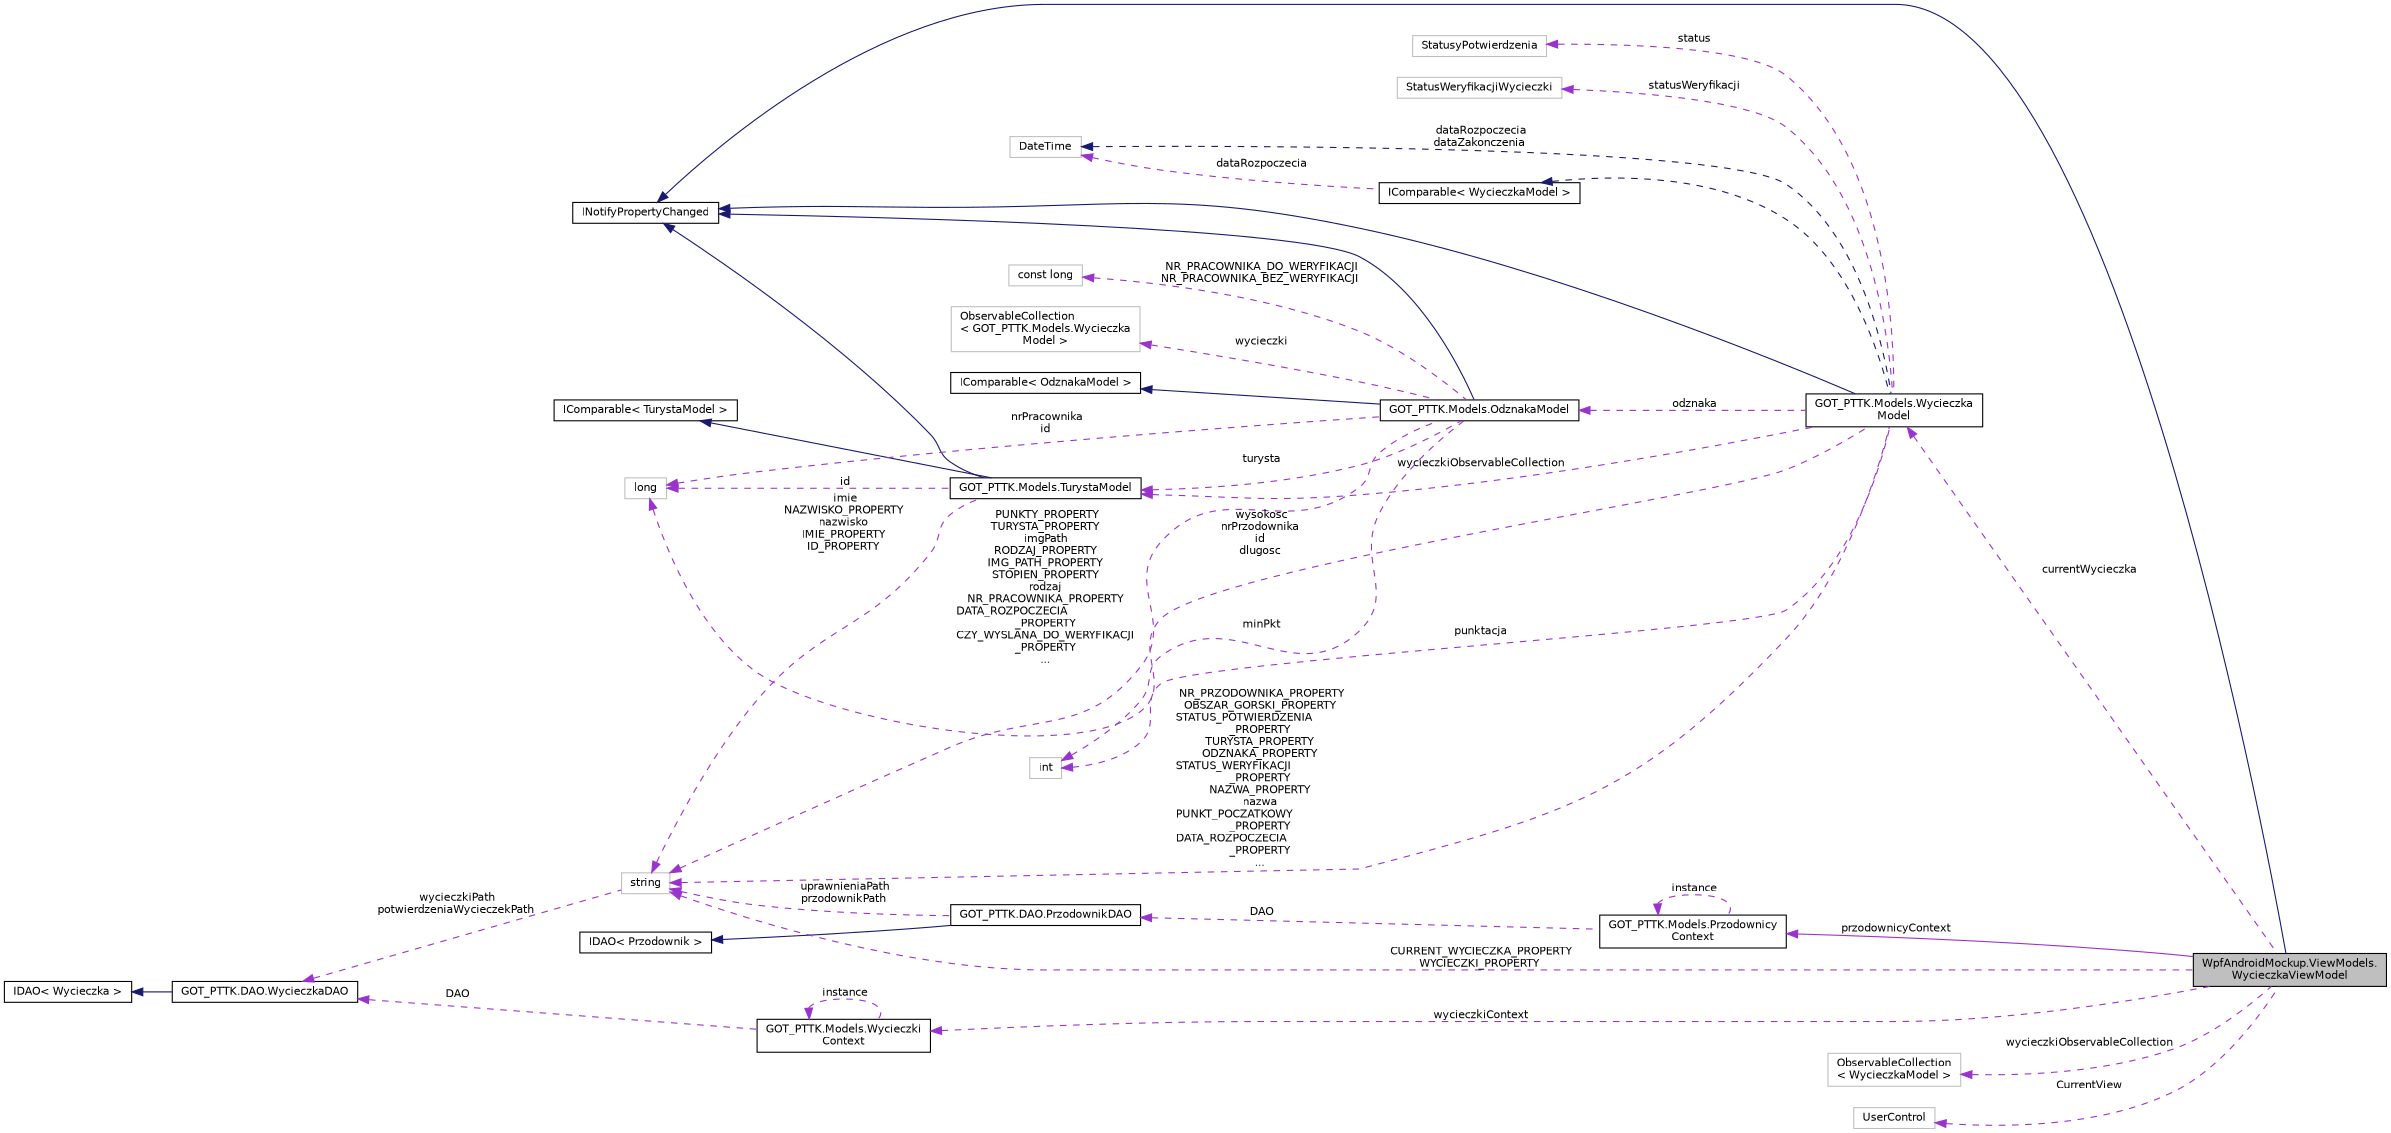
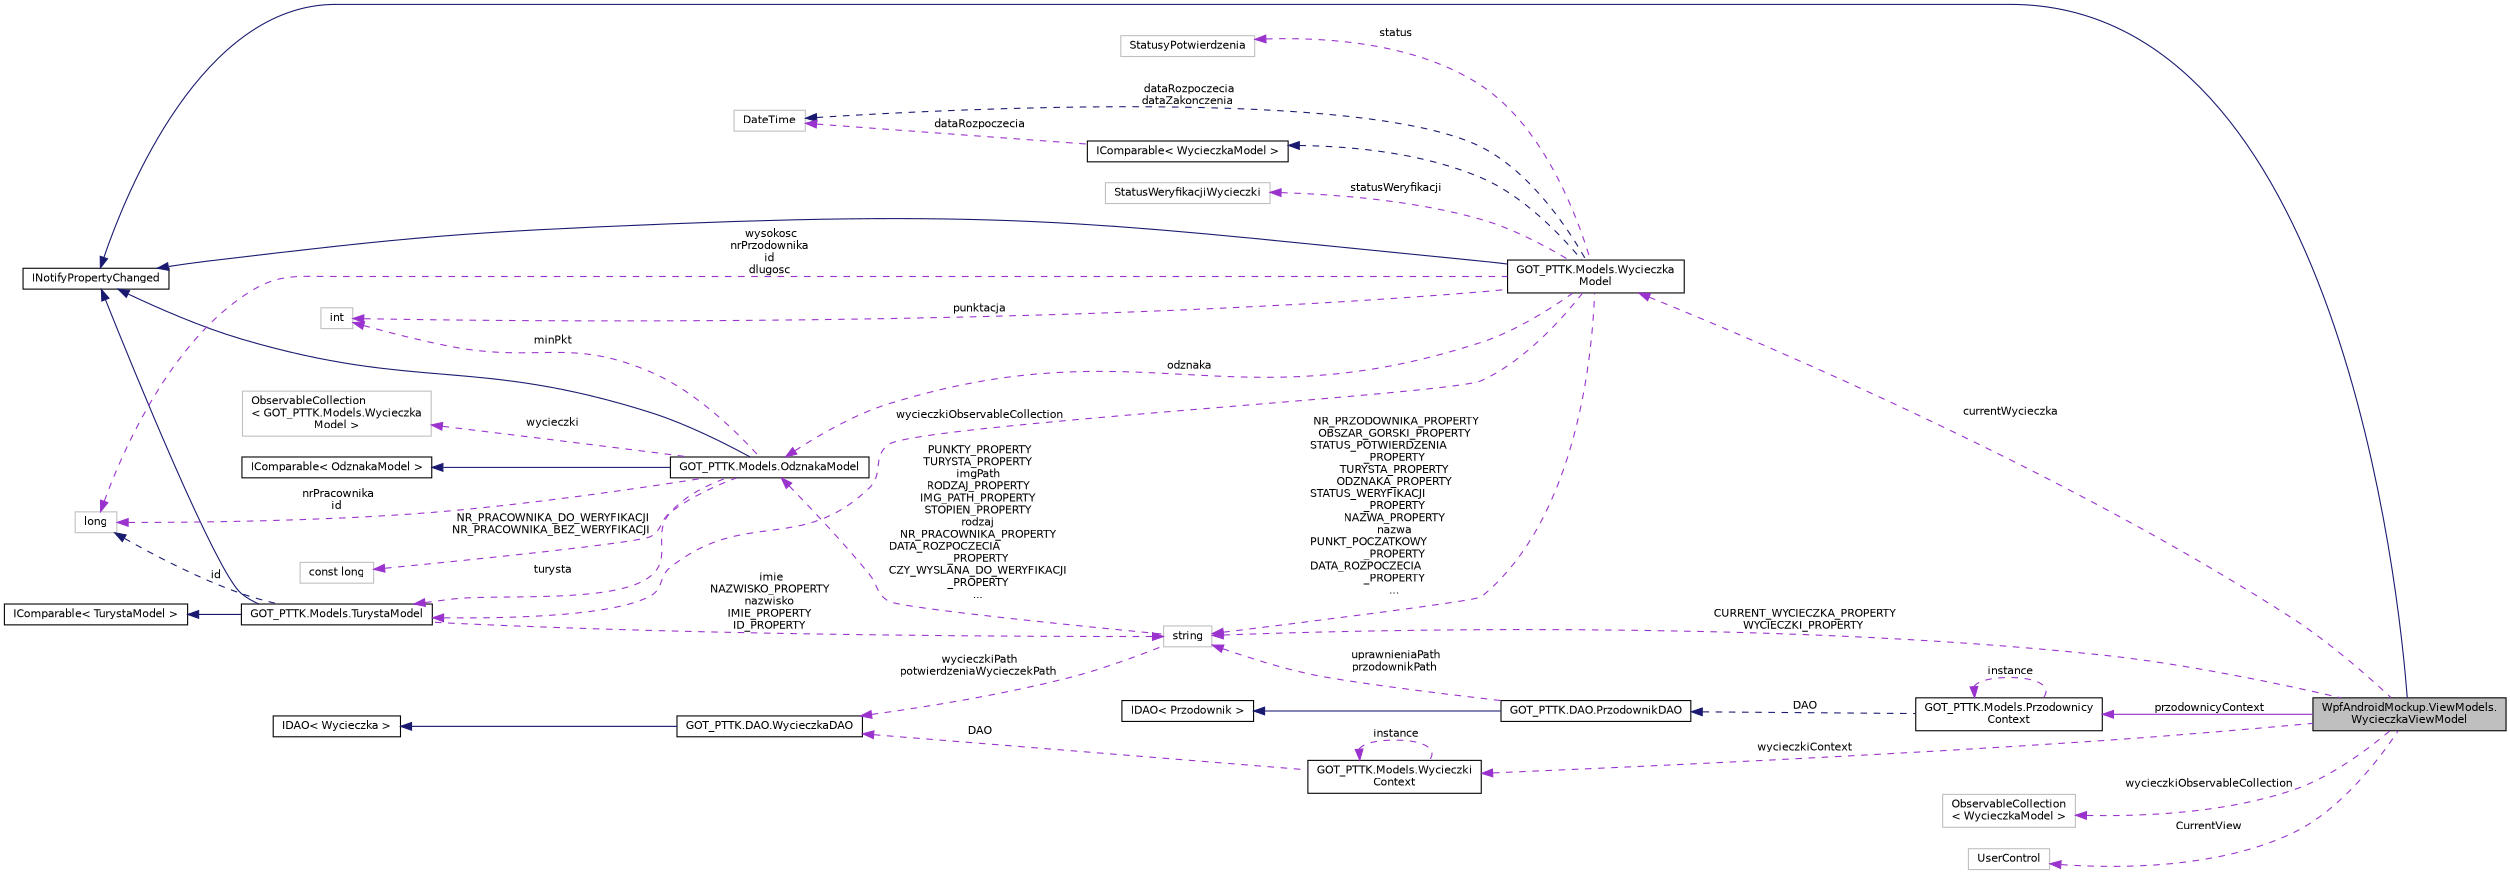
edge "GOT_PTTK.Models.TurystaModel" -> "long": color darkorchid3 -> midnightblue
edge "GOT_PTTK.Models.OdznakaModel" -> "string": reversed
edge "GOT_PTTK.Models.Przodownicy Context" -> "GOT_PTTK.DAO.PrzodownikDAO": color darkorchid3 -> midnightblue
